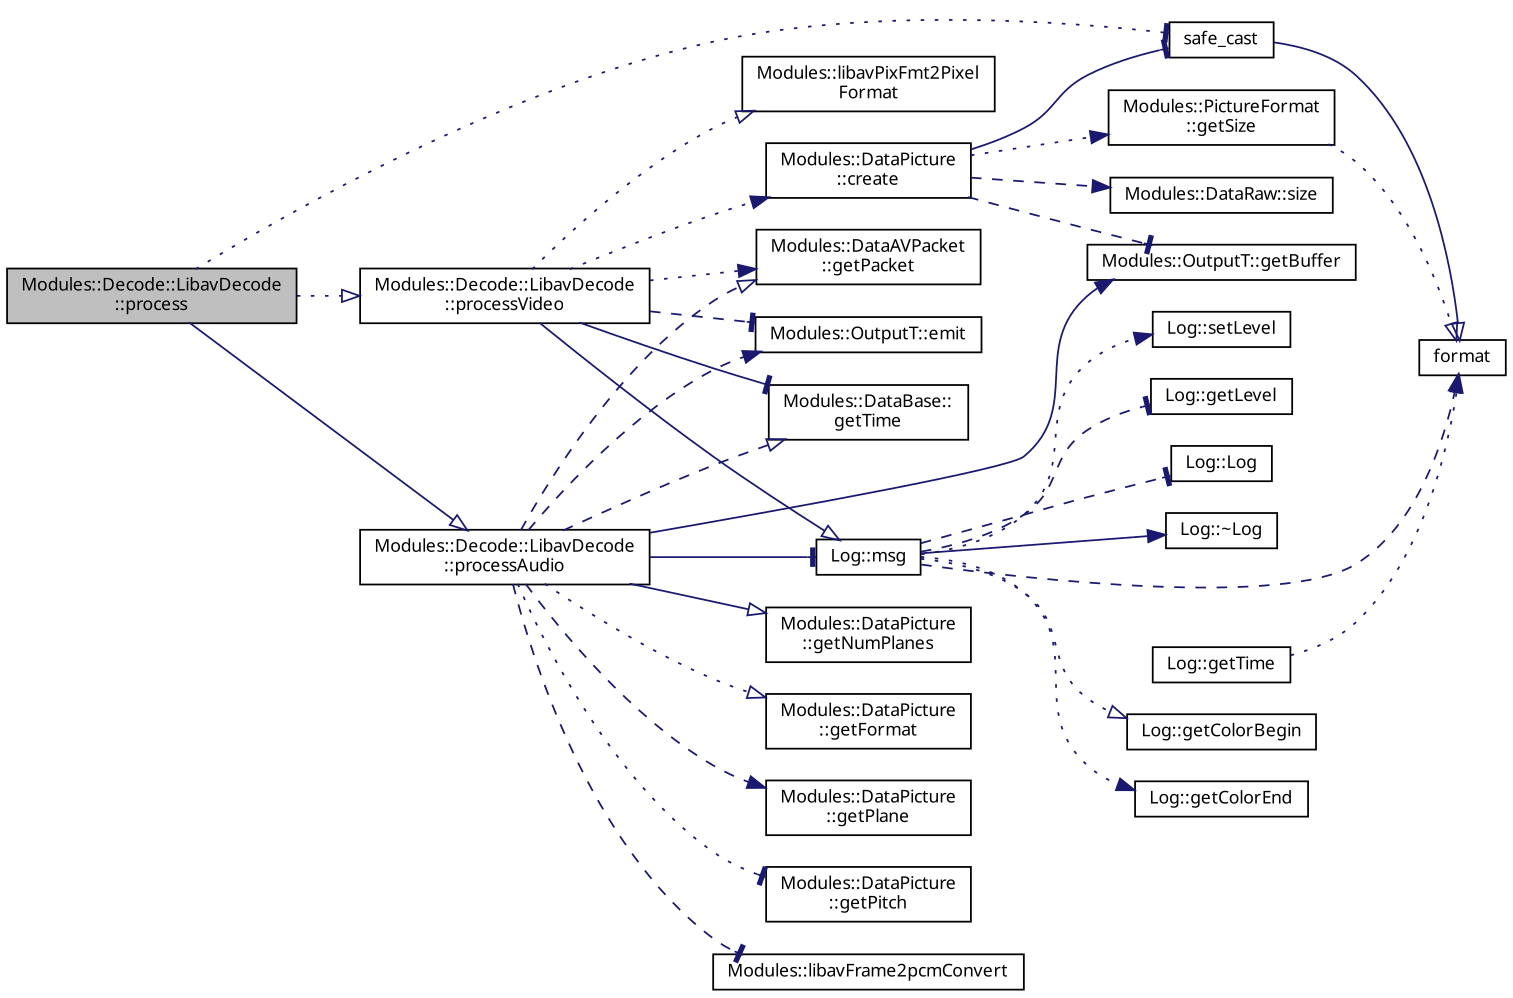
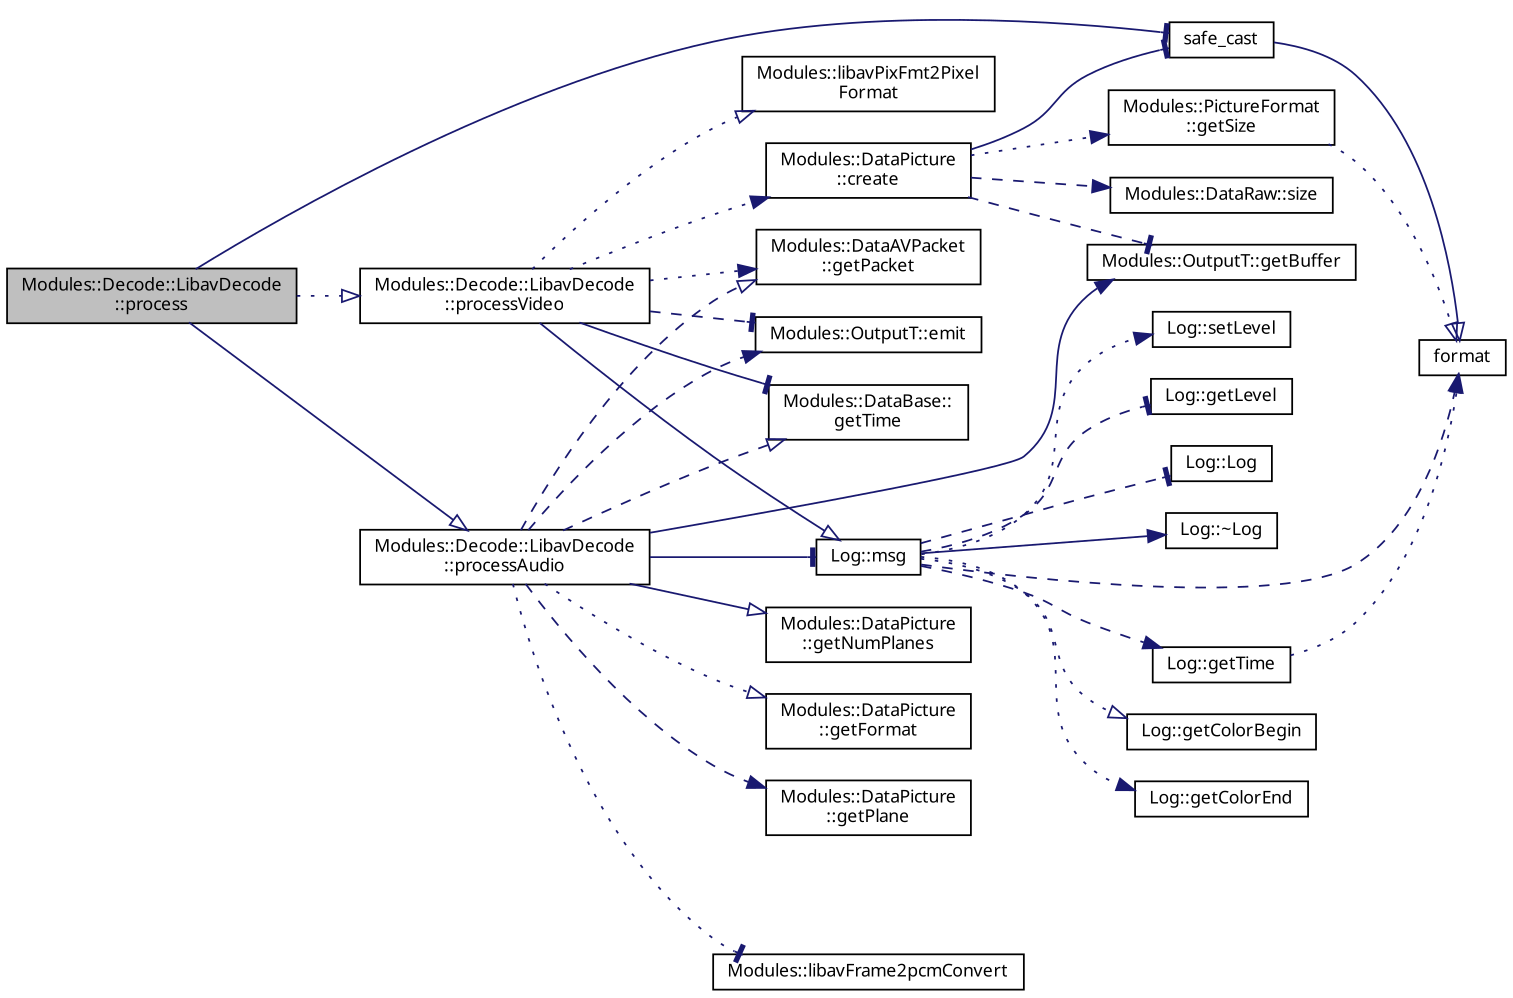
edge "Modules::Decode::LibavDecode ::process" -> "safe_cast": style dotted -> solid
edge "Log::msg" -> "Log::getTime": added
edge "Modules::Decode::LibavDecode ::processAudio" -> "Modules::libavFrame2pcmConvert": style dashed -> dotted
node "Modules::DataPicture ::getPitch": removed
